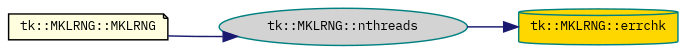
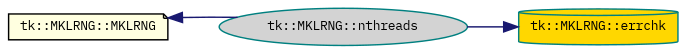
edge "tk::MKLRNG::MKLRNG" -> "tk::MKLRNG::nthreads": reversed
